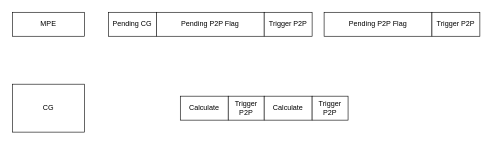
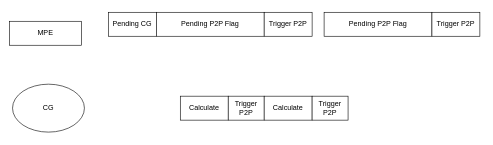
node "MPE": moved (48, 24) -> (45, 33)
node "CG": shape rectangle -> ellipse
